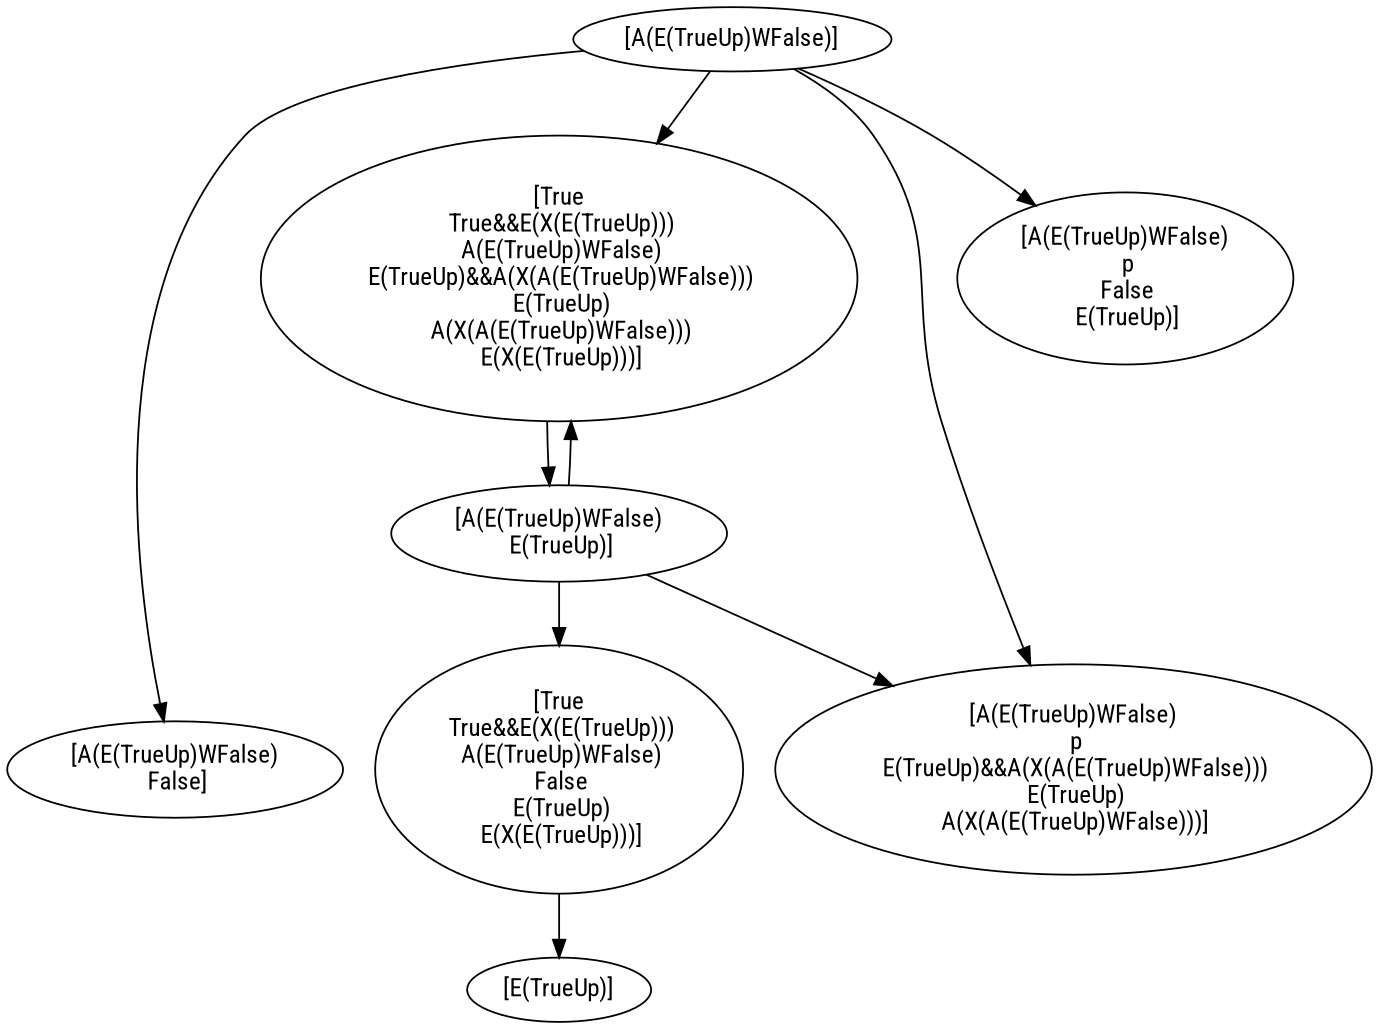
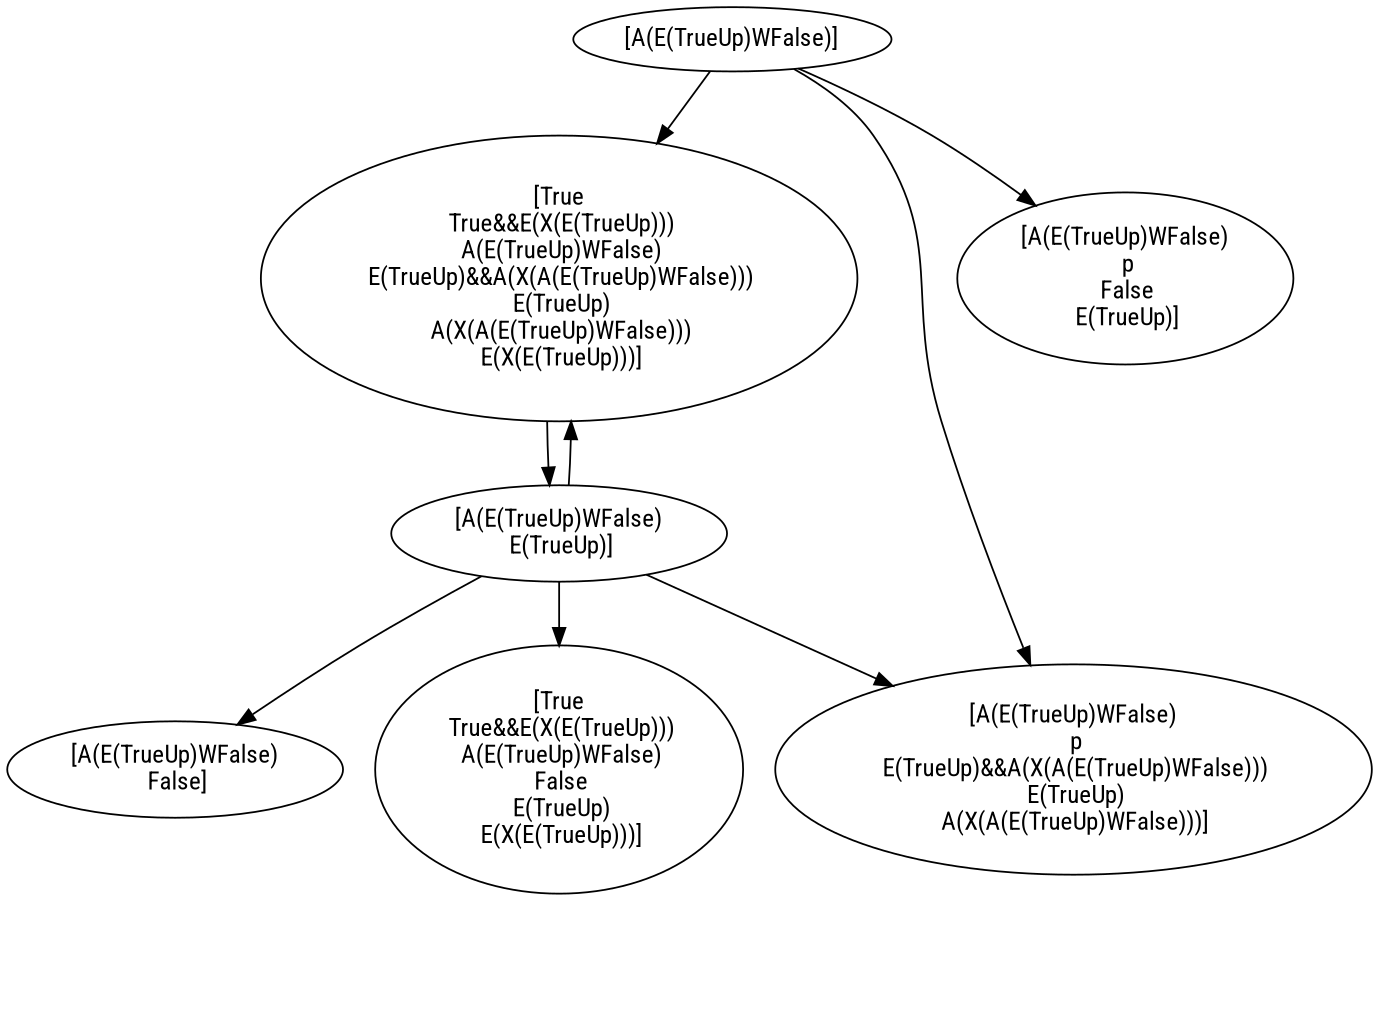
edge "[A(E(TrueUp)WFalse)]" -> "[A(E(TrueUp)WFalse) False]": now "[A(E(TrueUp)WFalse) E(TrueUp)]" -> "[A(E(TrueUp)WFalse) False]"
node "[E(TrueUp)]": removed
